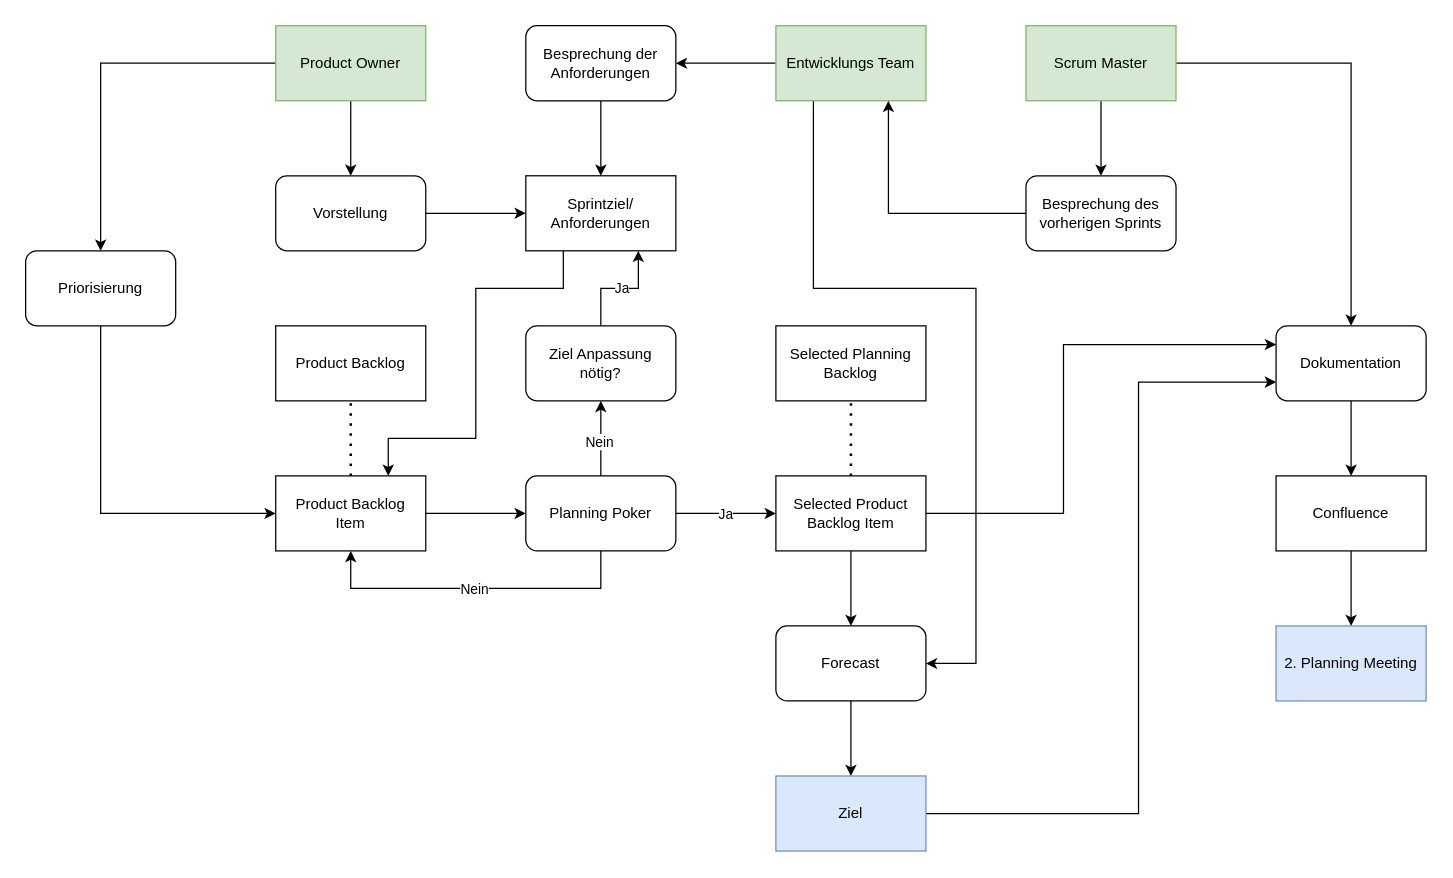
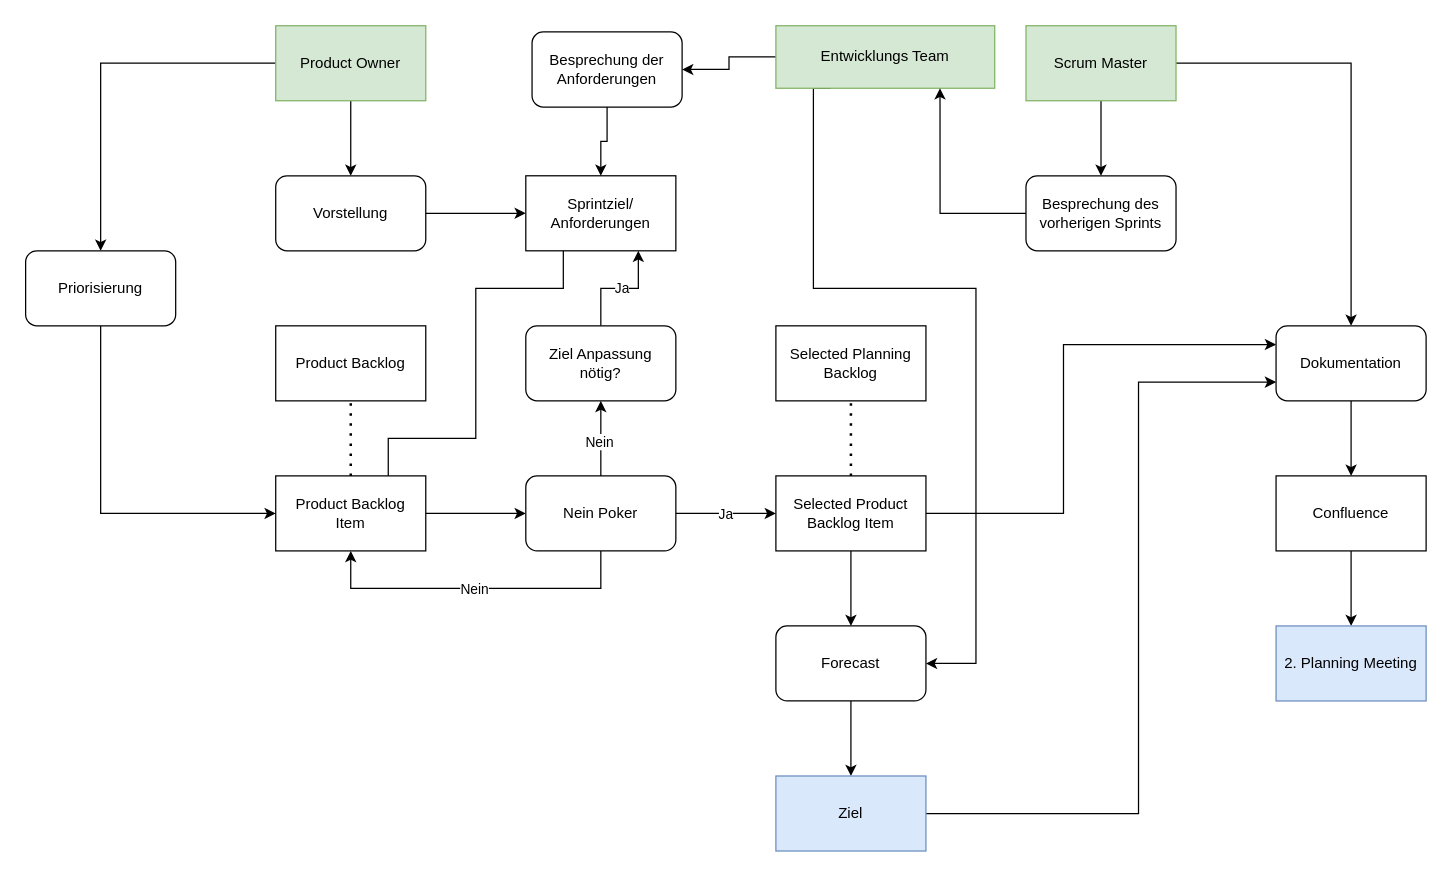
node "Besprechung der Anforderungen": moved (601, 63) -> (607, 69)
node "Entwicklungs Team": size 150x75 -> 219x63
edge "Sprintziel/ Anforderungen" -> "Product Backlog Item": arrowhead classic -> none
node "Planning Poker": label "Planning Poker" -> "Nein Poker"
